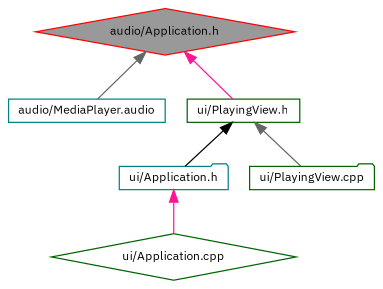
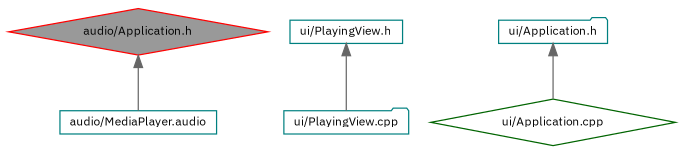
edge "ui/PlayingView.h" -> "audio/Application.h": removed
node "ui/PlayingView.h": color darkgreen -> teal
edge "ui/Application.h" -> "ui/PlayingView.h": removed
node "ui/PlayingView.cpp": color darkgreen -> teal
edge "ui/Application.cpp" -> "ui/Application.h": color deeppink -> gray40
